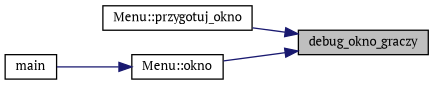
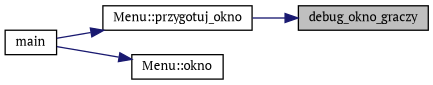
edge "main" -> "Menu::przygotuj_okno": added
edge "Menu::okno" -> "debug_okno_graczy": removed
